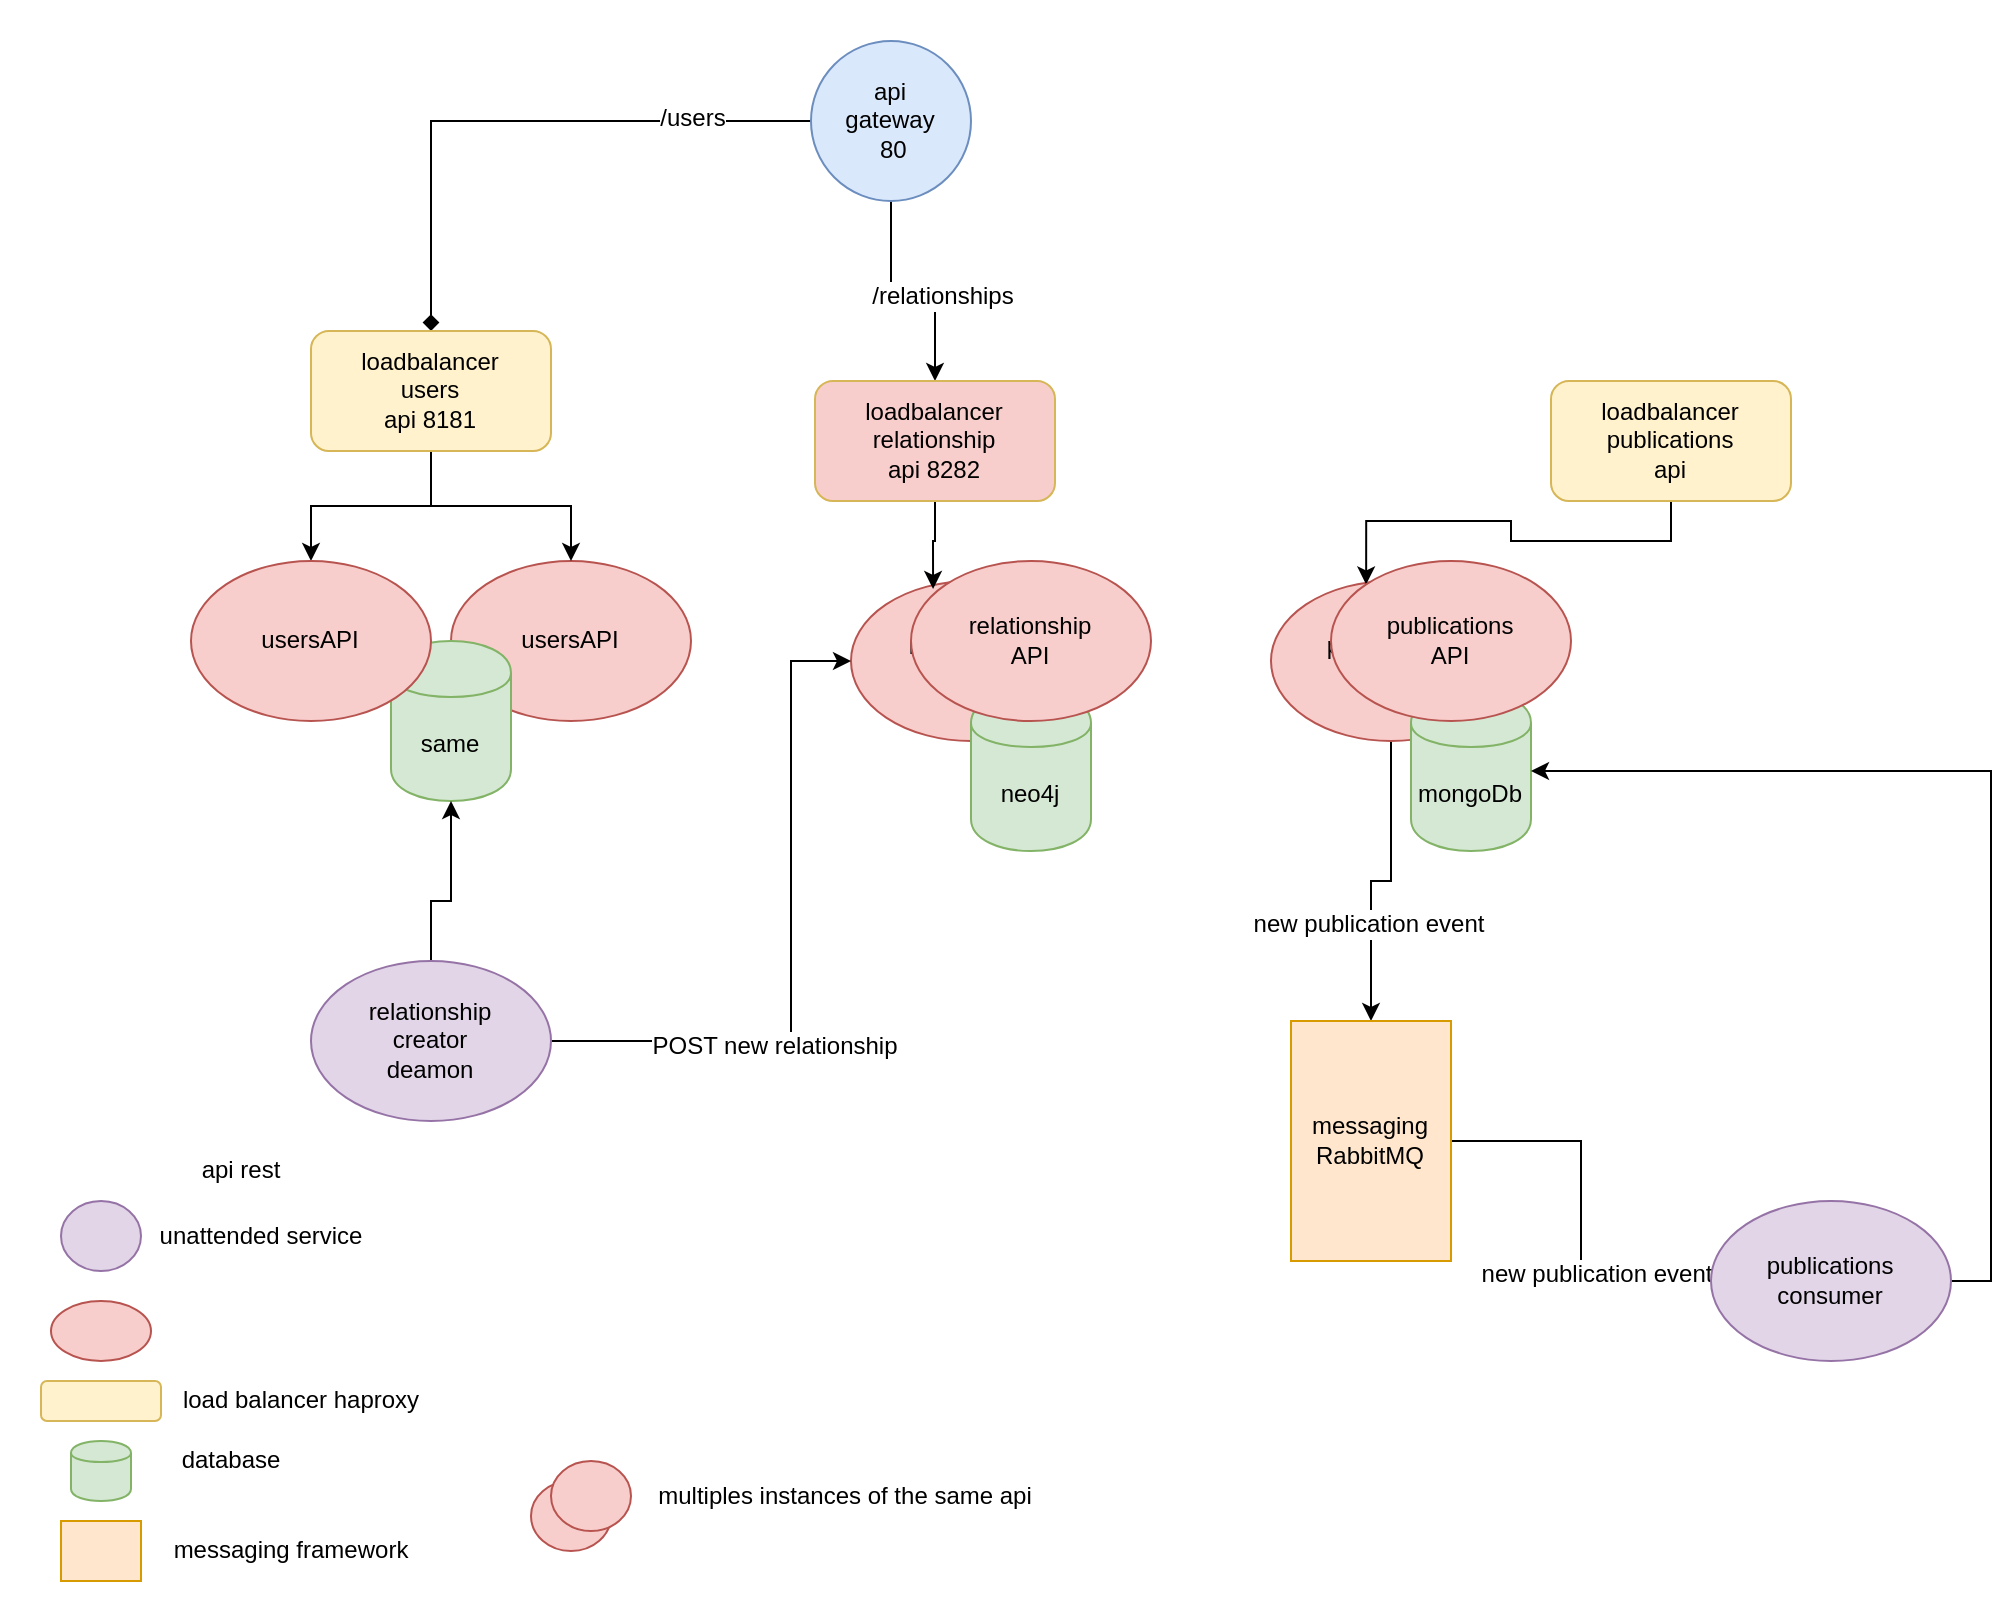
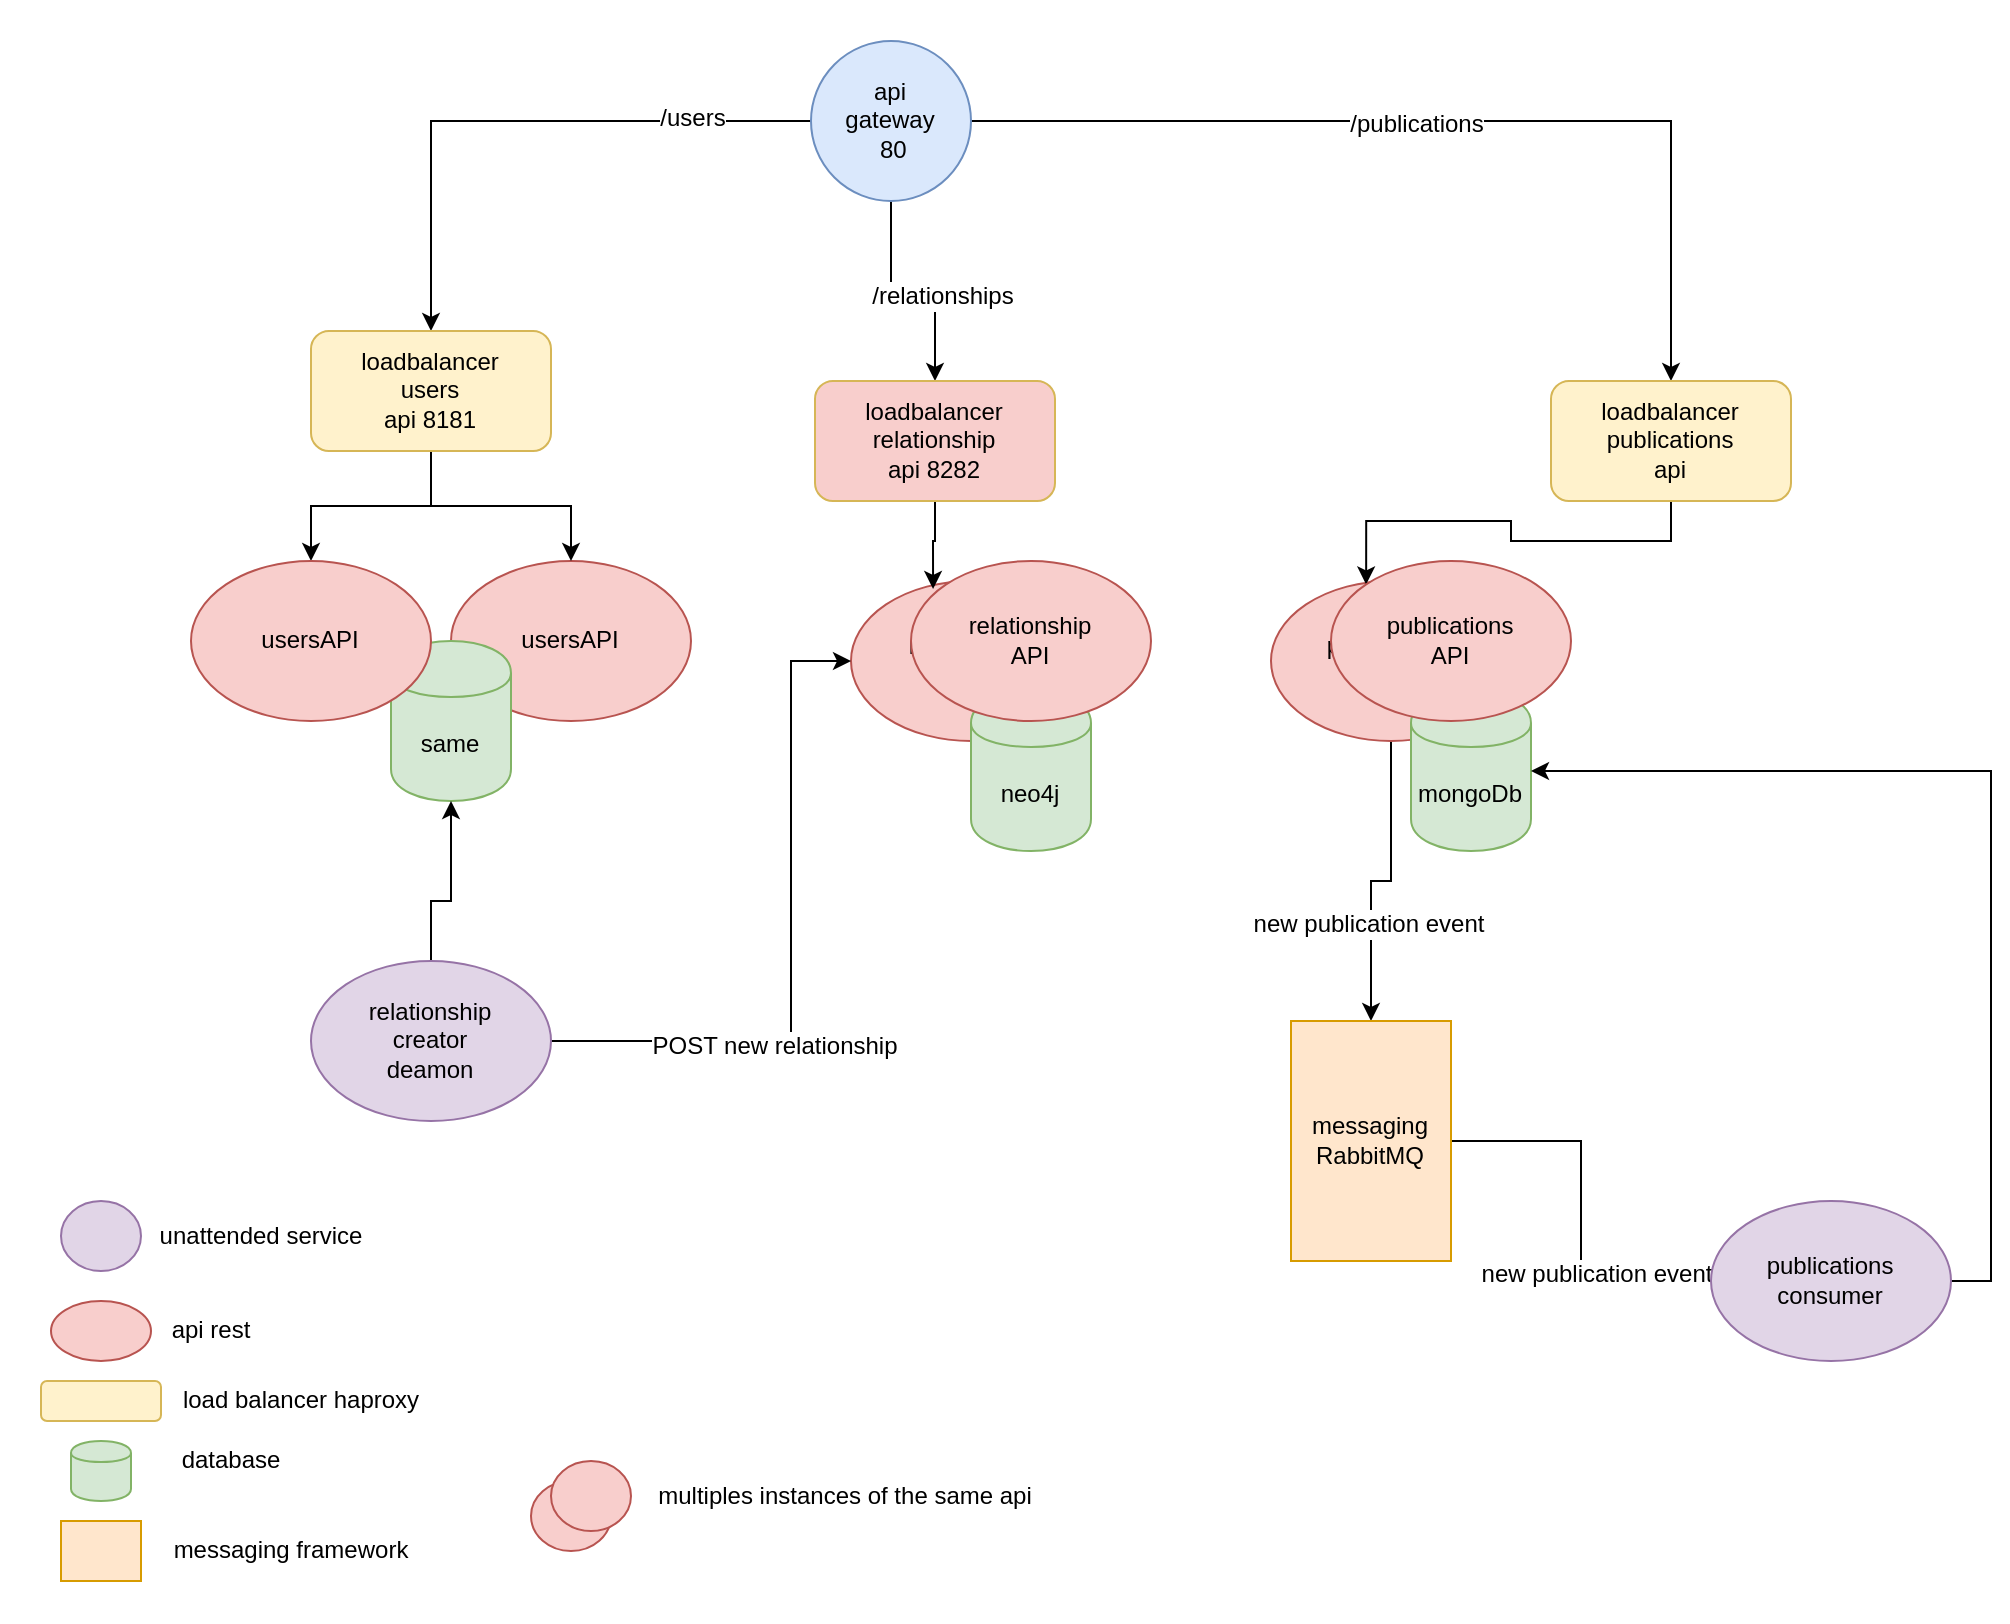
edge "api gateway 80" -> "loadbalancer publications api": added, label "/publications"
edge "api gateway 80" -> "loadbalancer users api 8181": arrowhead diamond -> classic
node "api rest": moved (241, 1171) -> (211, 1331)
